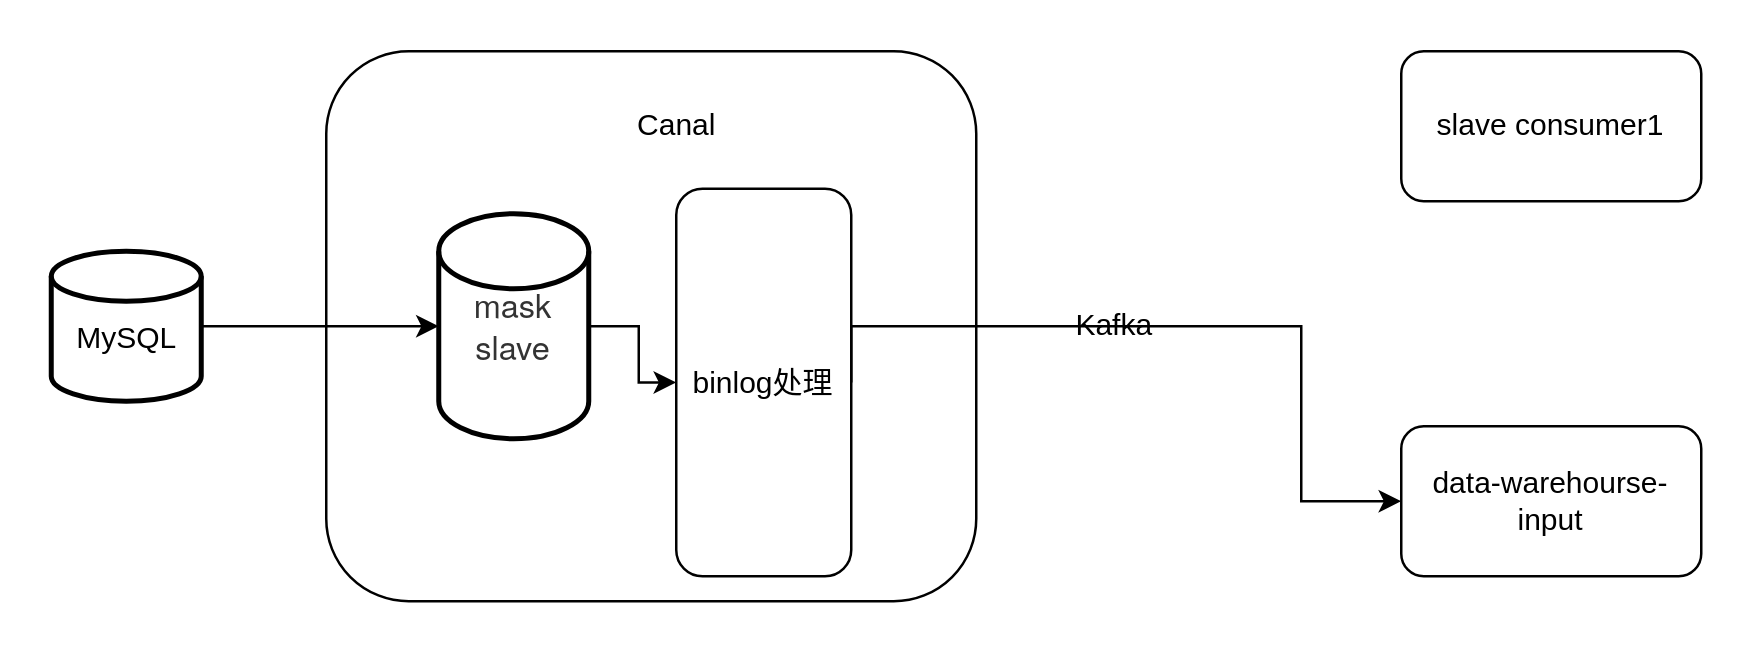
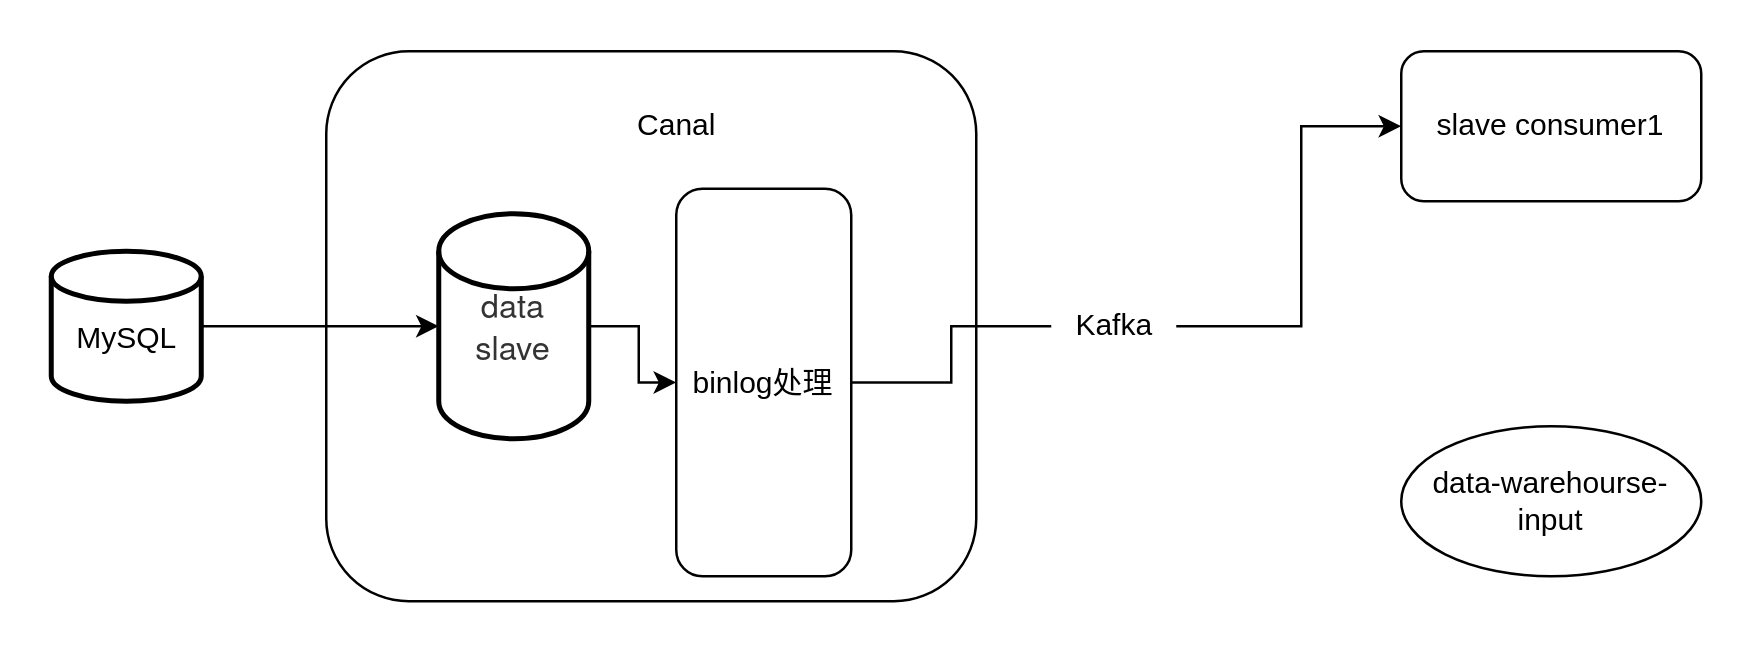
edge "Kafka" -> "slave consumer1": added
node "mask slave": label "mask slave" -> "data slave"
edge "Kafka" -- "binlog处理": added
edge "binlog处理" -> "data-warehourse-input": removed
node "data-warehourse-input": shape rounded rectangle -> ellipse
